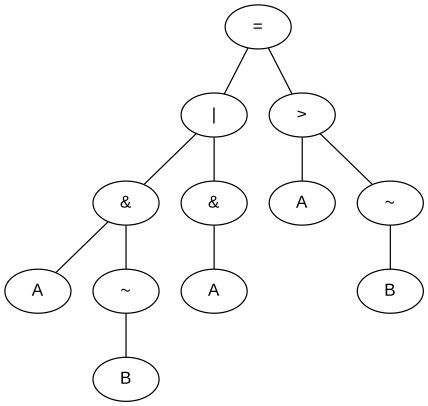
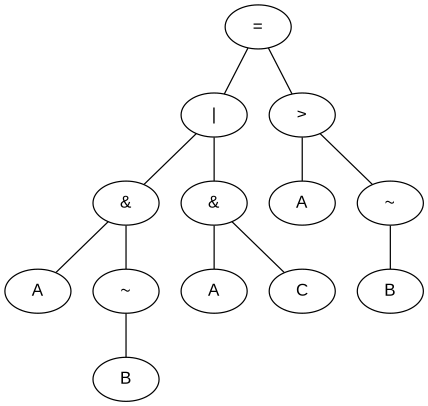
node "C": added
